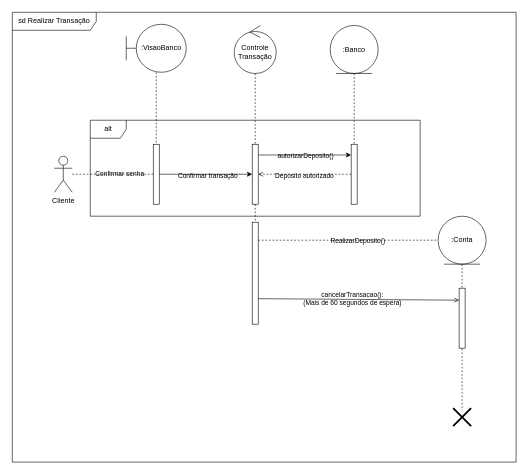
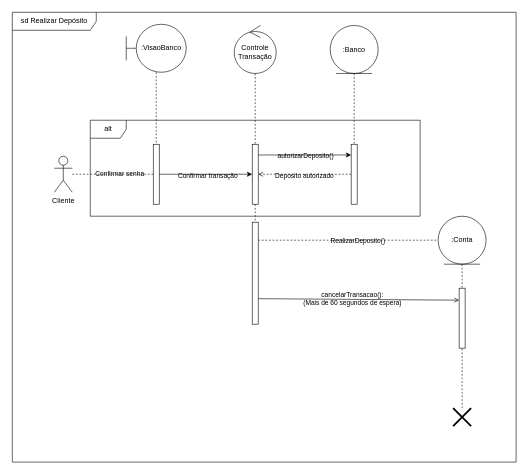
node "sd Realizar Transação": label "sd Realizar Transação" -> "sd Realizar Depósito"
